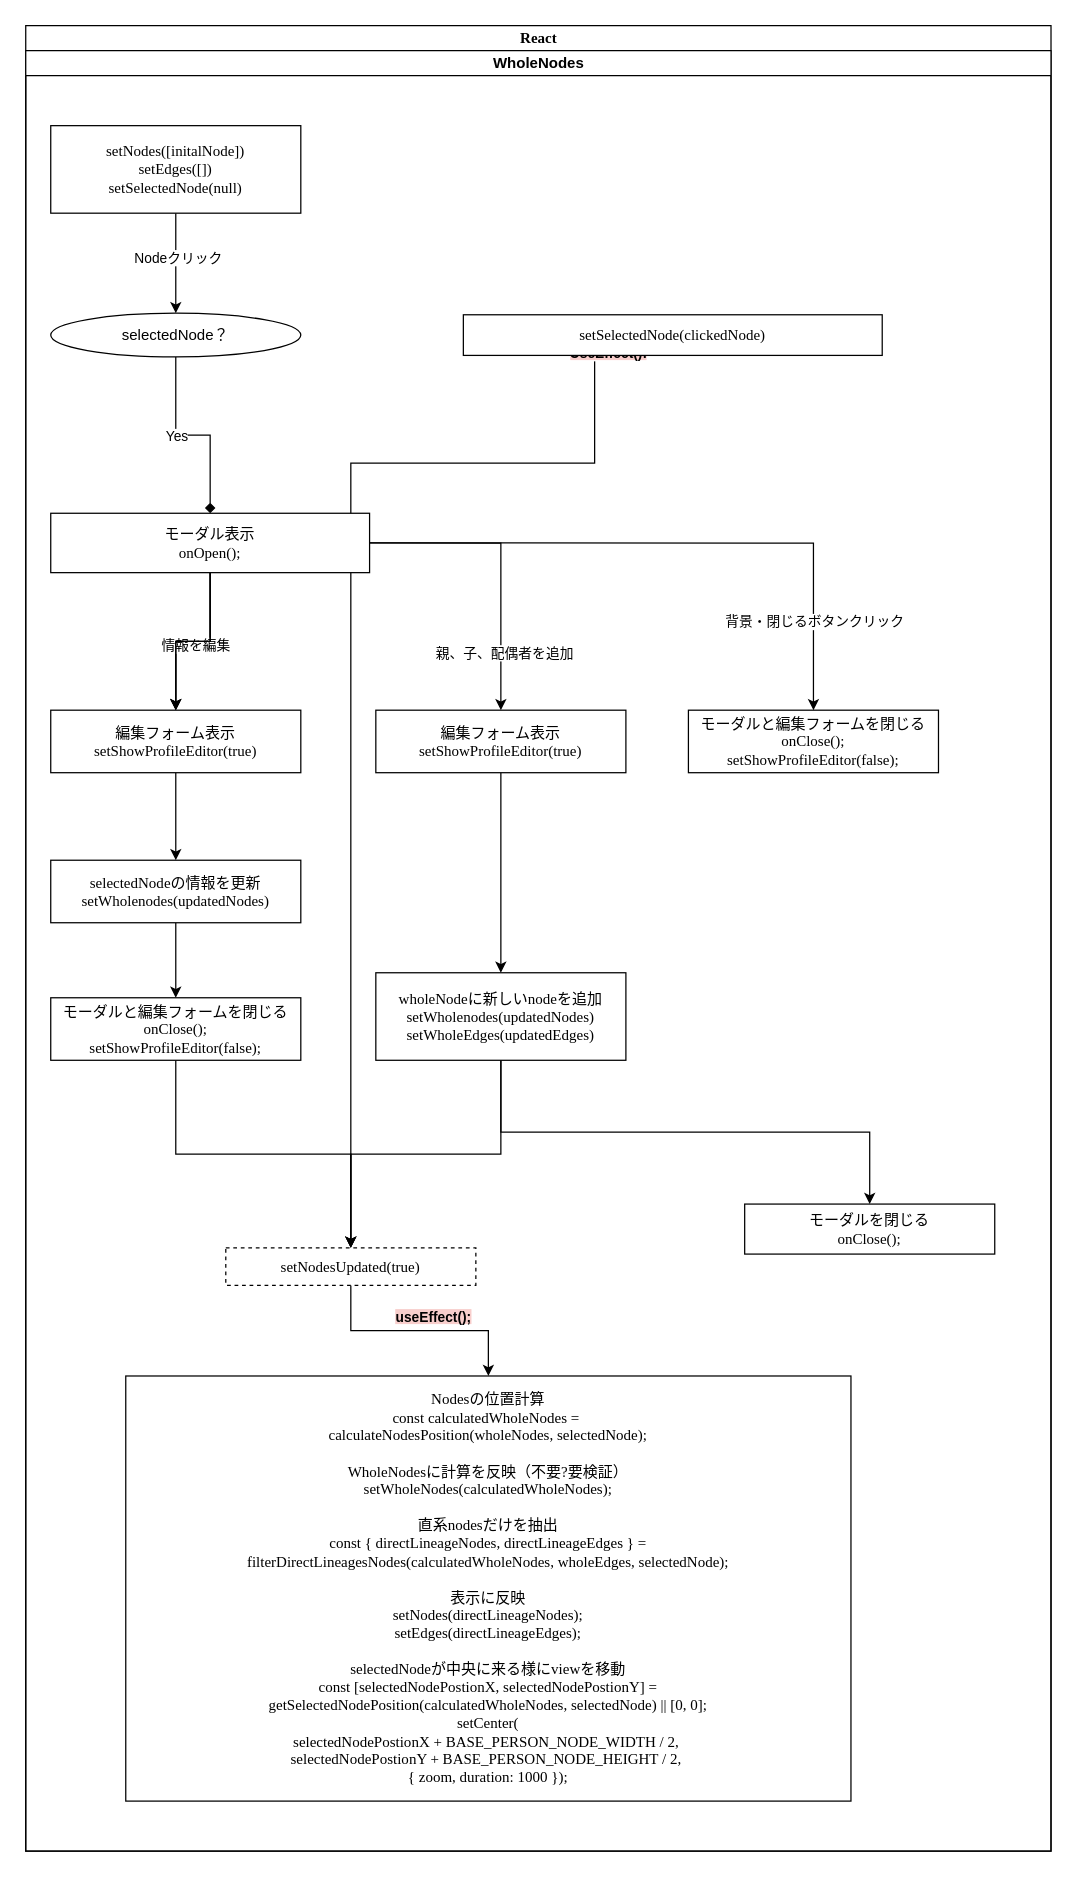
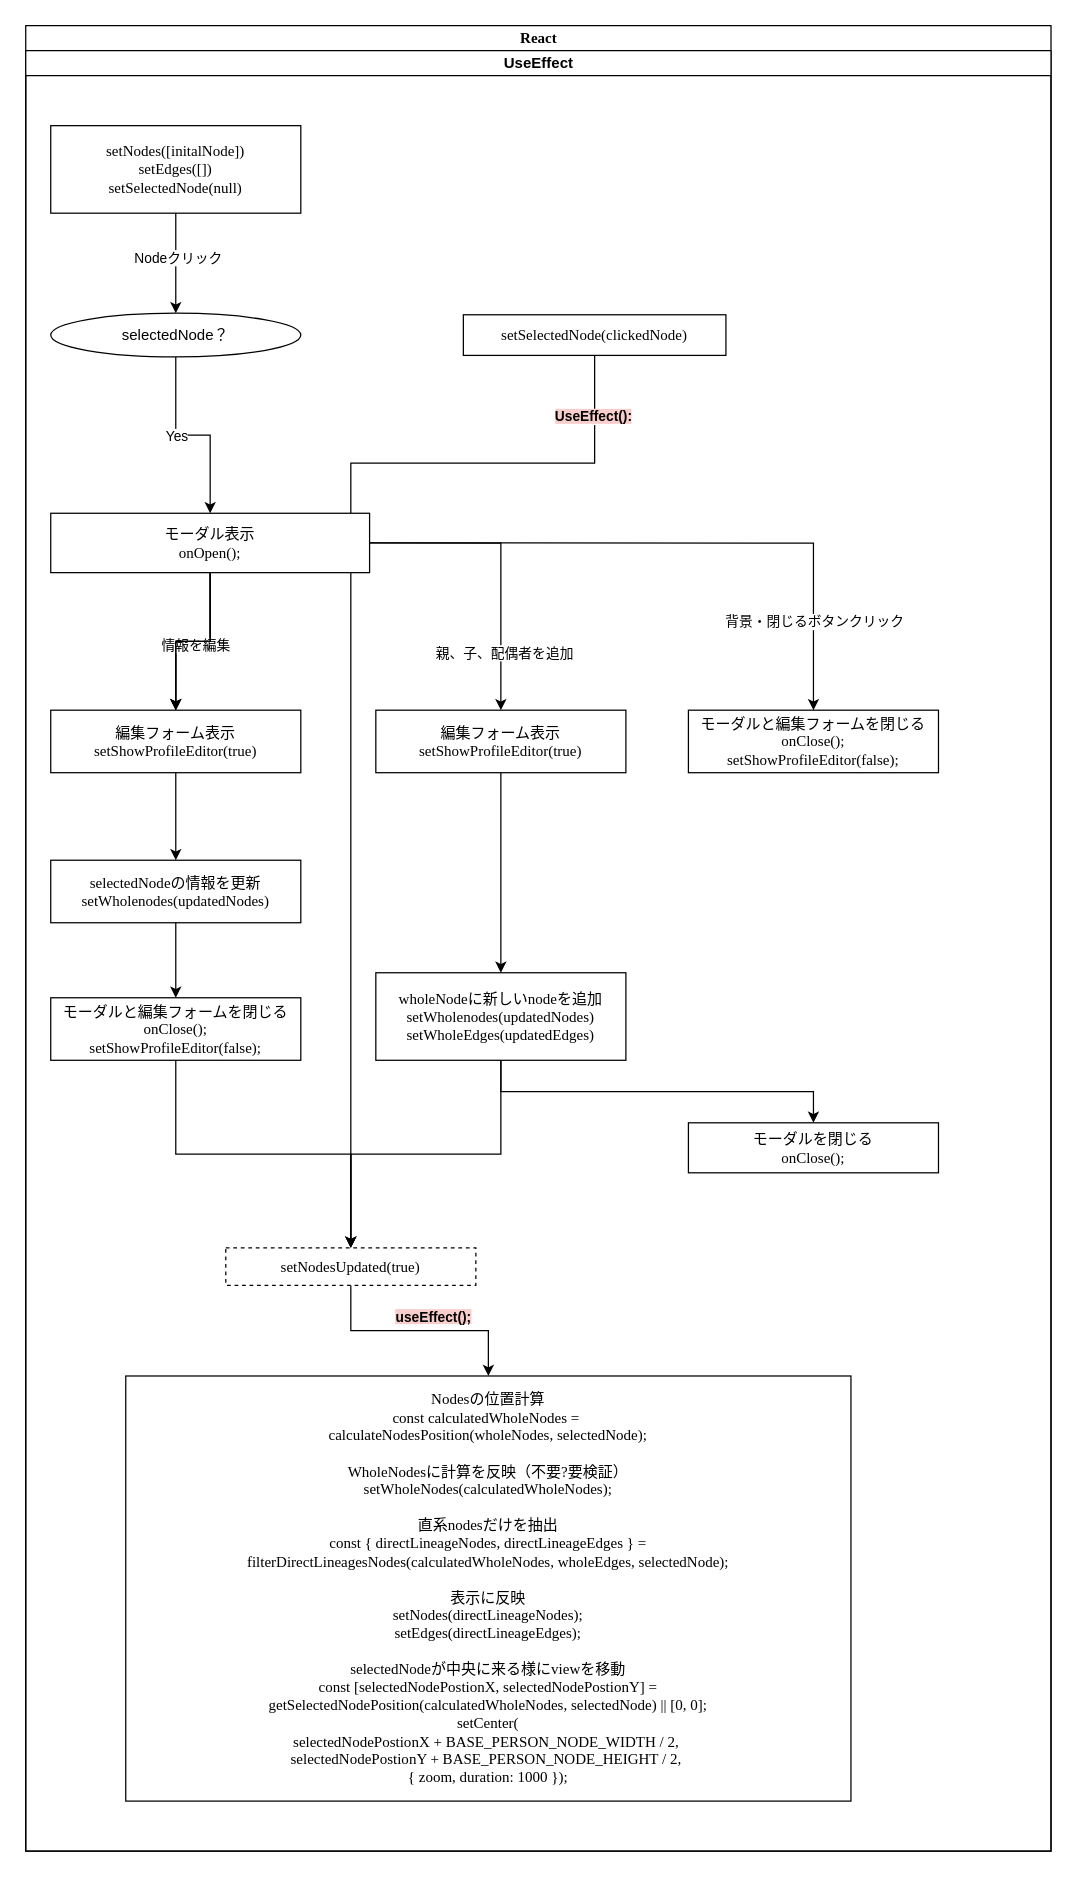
node "WholeNodes": label "WholeNodes" -> "UseEffect"
node "setSelectedNode(clickedNode)": size 419x41 -> 263x41
edge "selectedNode？" -> "モーダル表示 onOpen();": arrowhead diamond -> classic
node "モーダルを閉じる onClose();": moved (869, 1229) -> (813, 1148)
